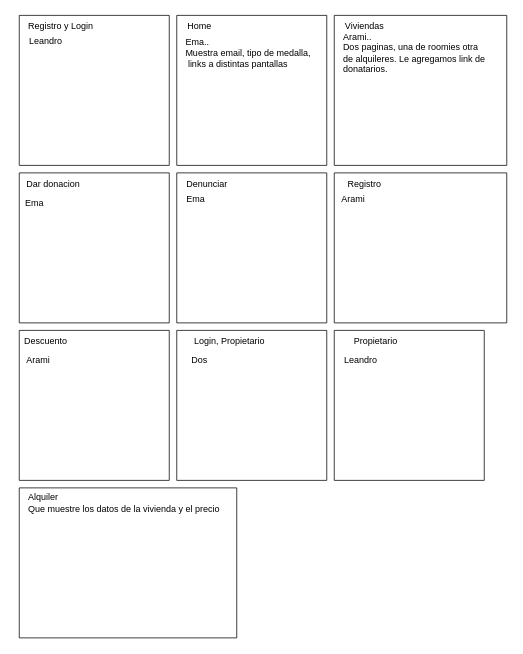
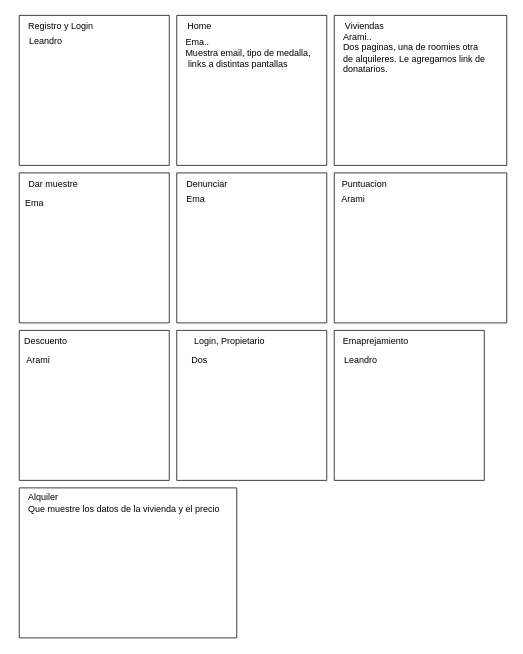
node "Dar donacion": label "Dar donacion" -> "Dar muestre"
node "Registro": label "Registro" -> "Puntuacion"
node "Propietario": label "Propietario" -> "Emaprejamiento"
